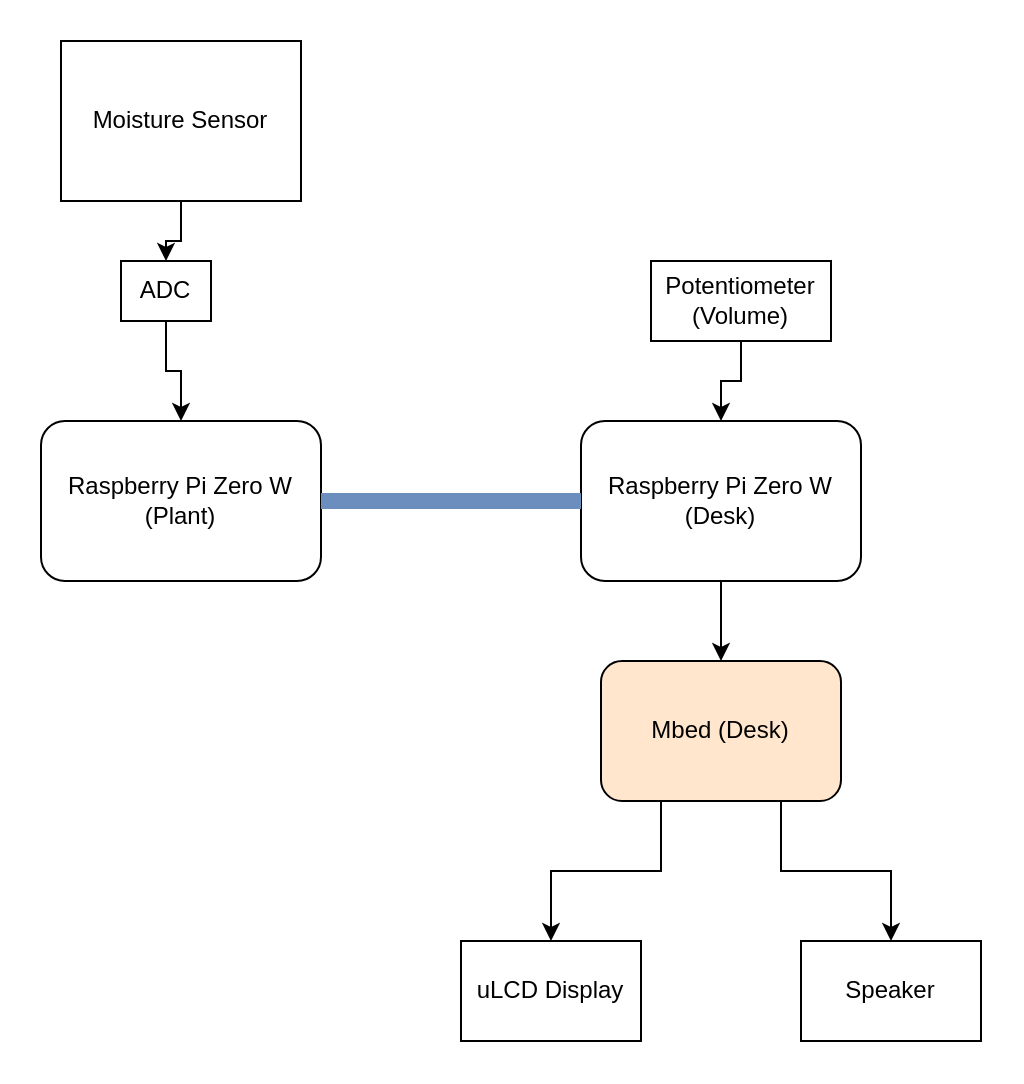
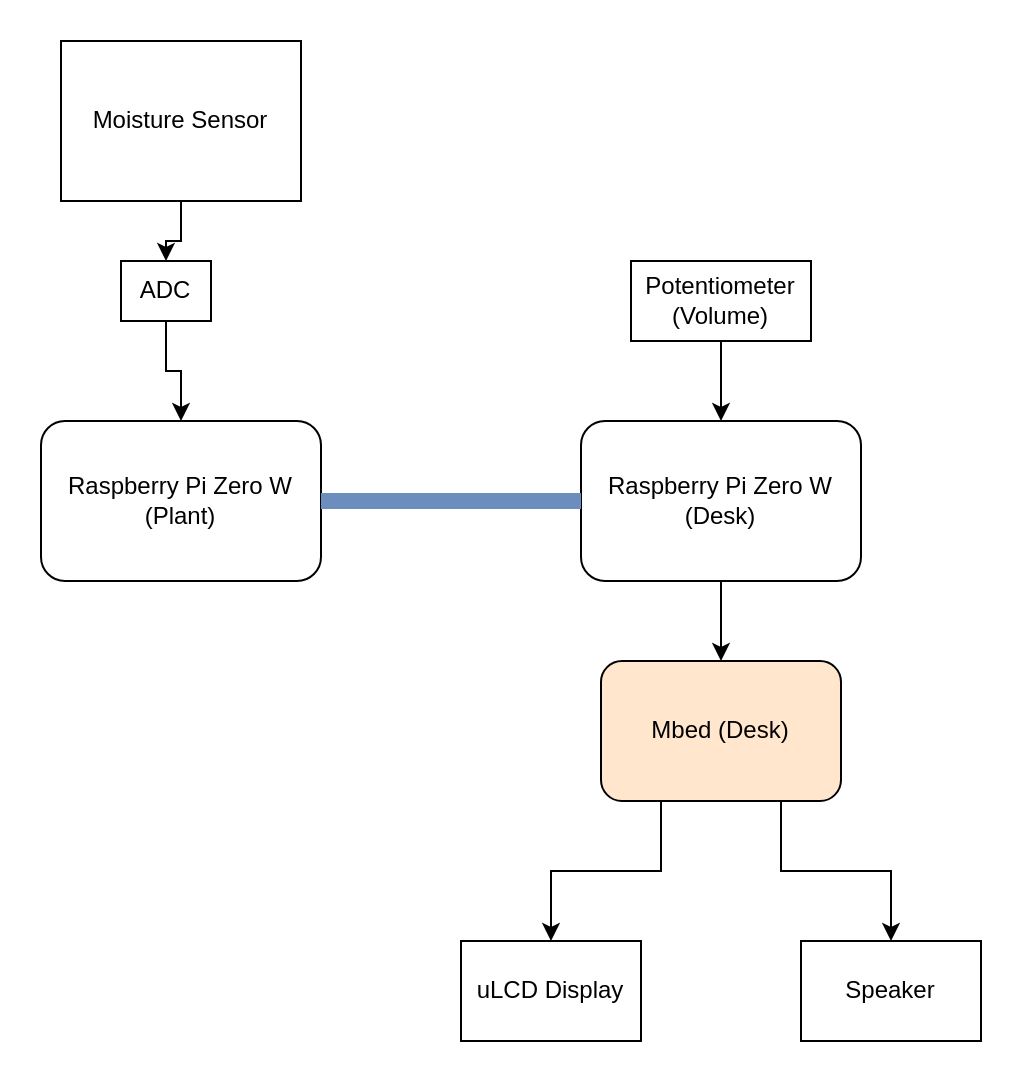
node "Potentiometer (Volume)": moved (741, 301) -> (721, 301)
